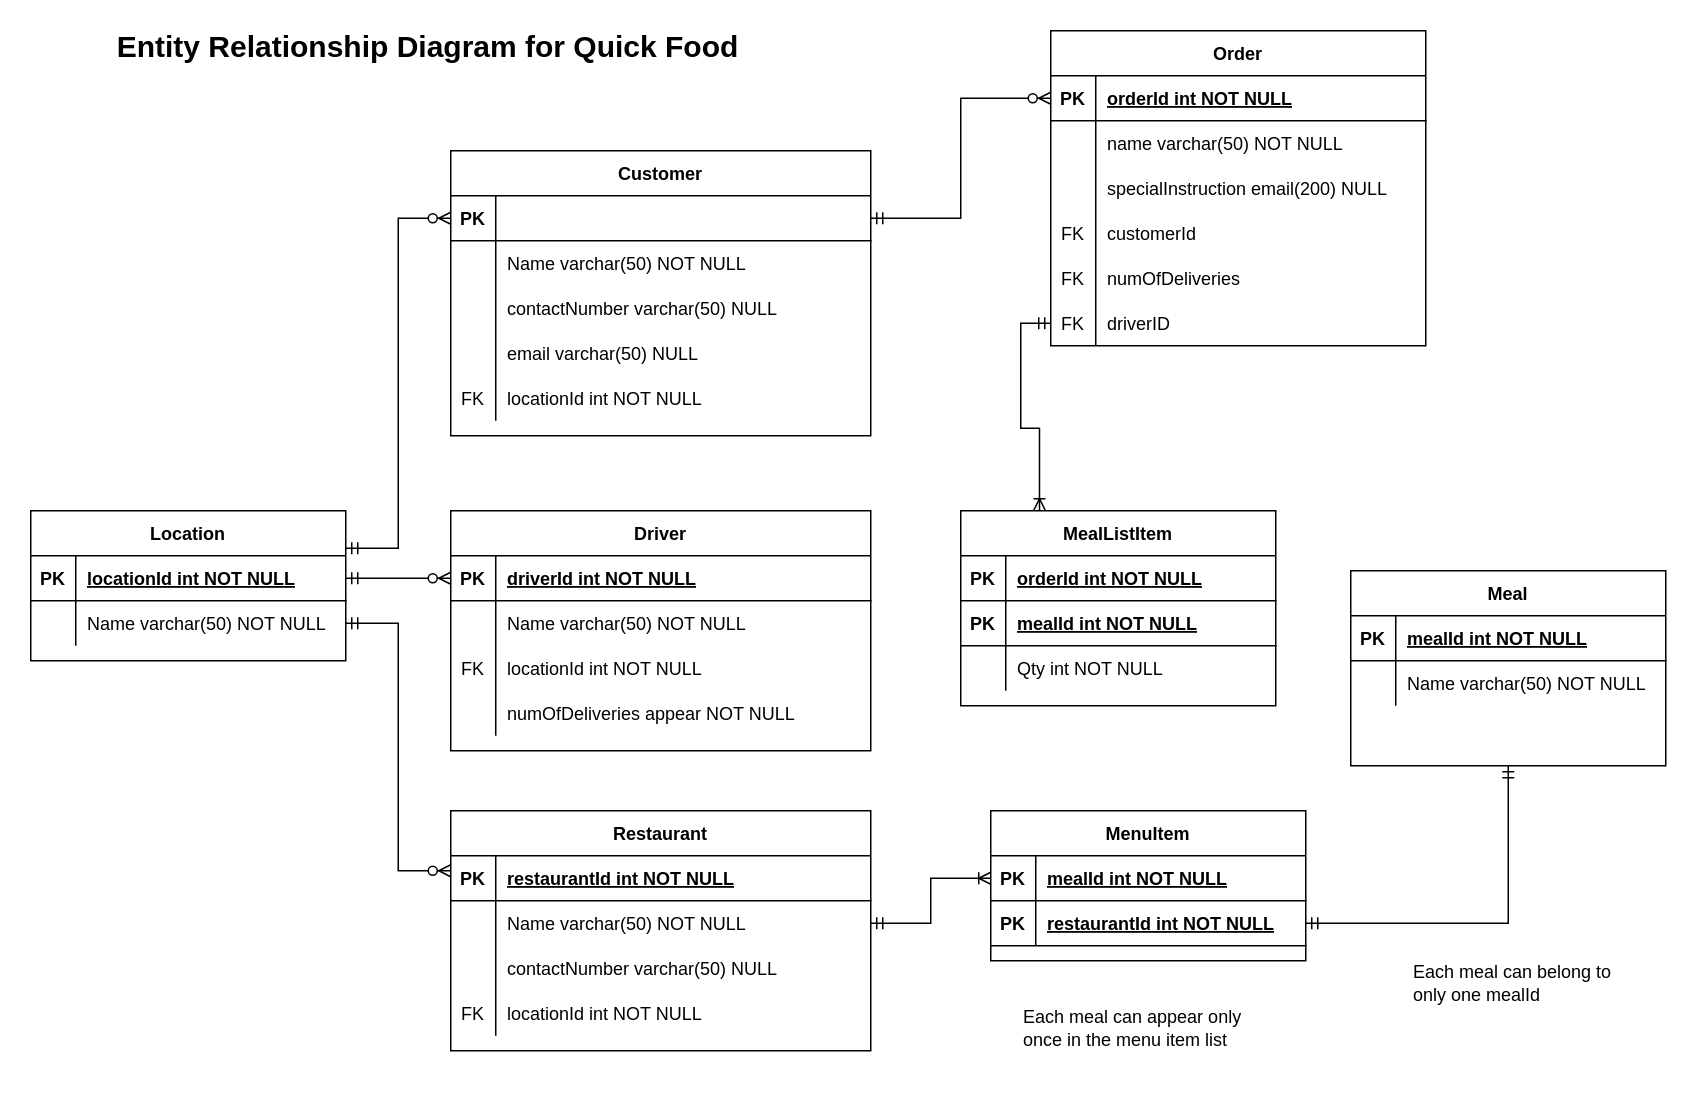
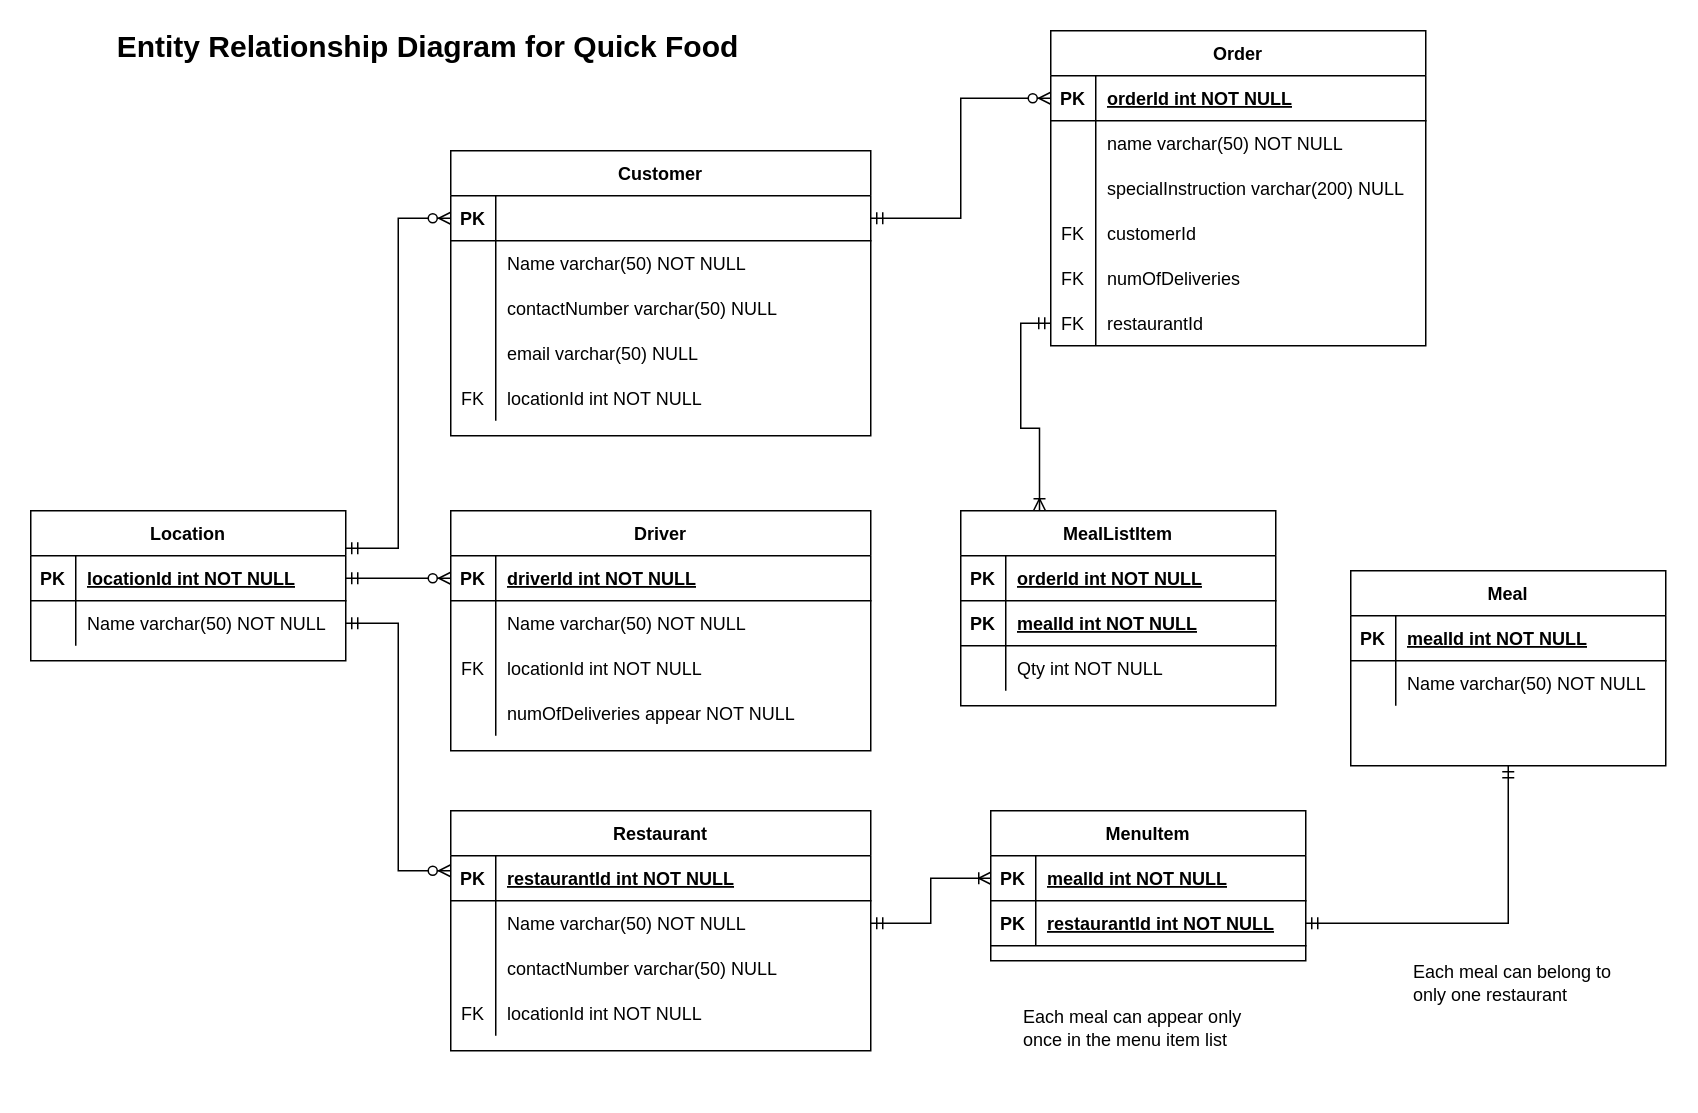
node "specialInstruction email(200) NULL": label "specialInstruction email(200) NULL" -> "specialInstruction varchar(200) NULL"
node "driverID": label "driverID" -> "restaurantId"
node "Each meal can belong to only one mealId": label "Each meal can belong to only one mealId" -> "Each meal can belong to only one restaurant"
